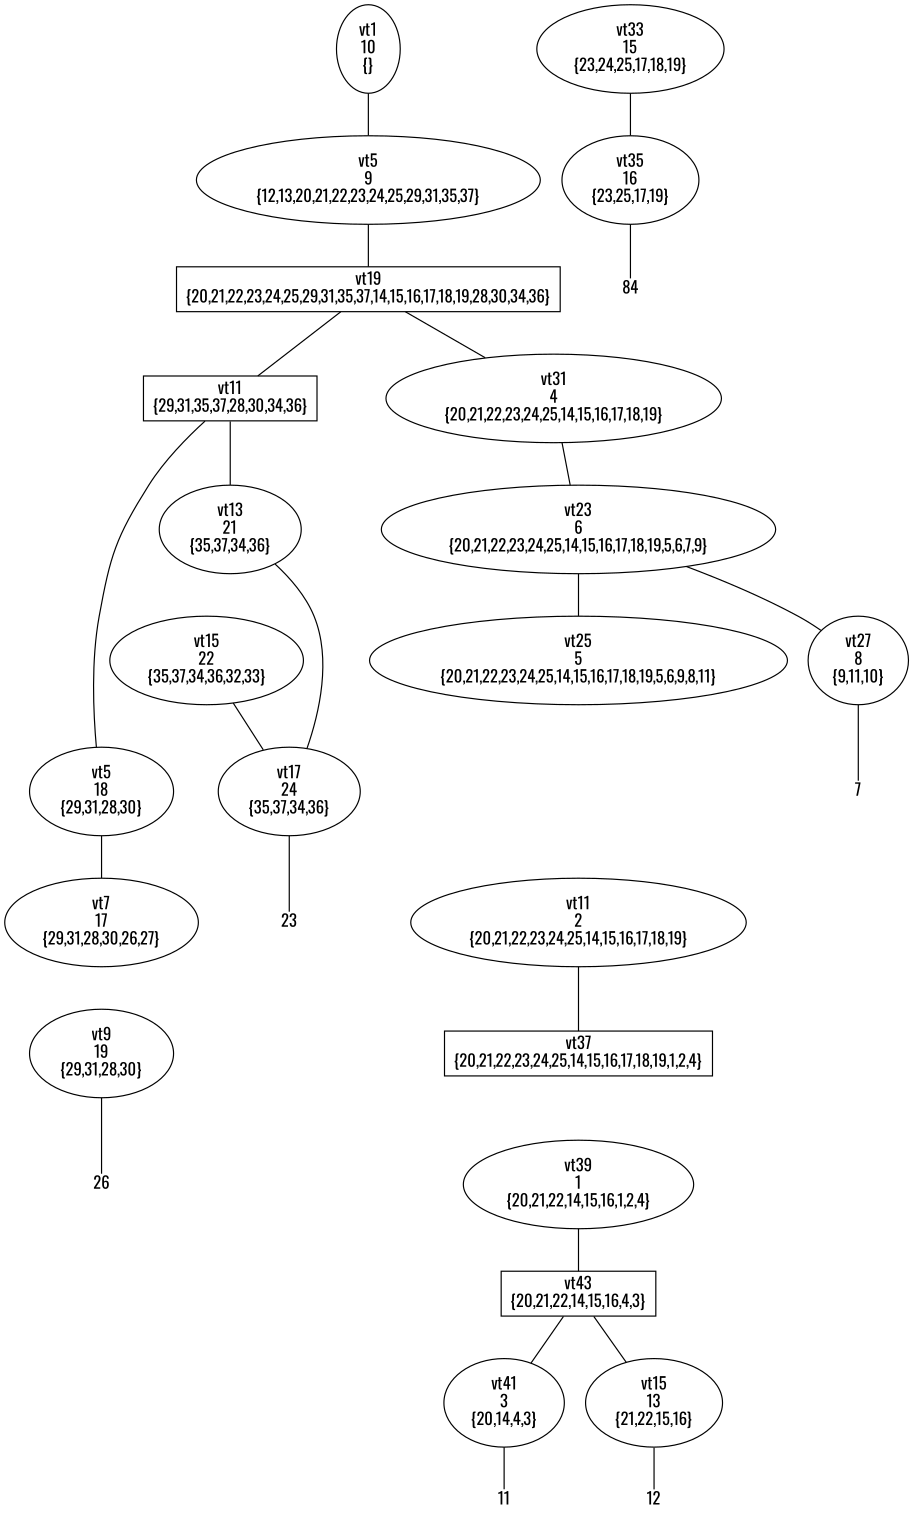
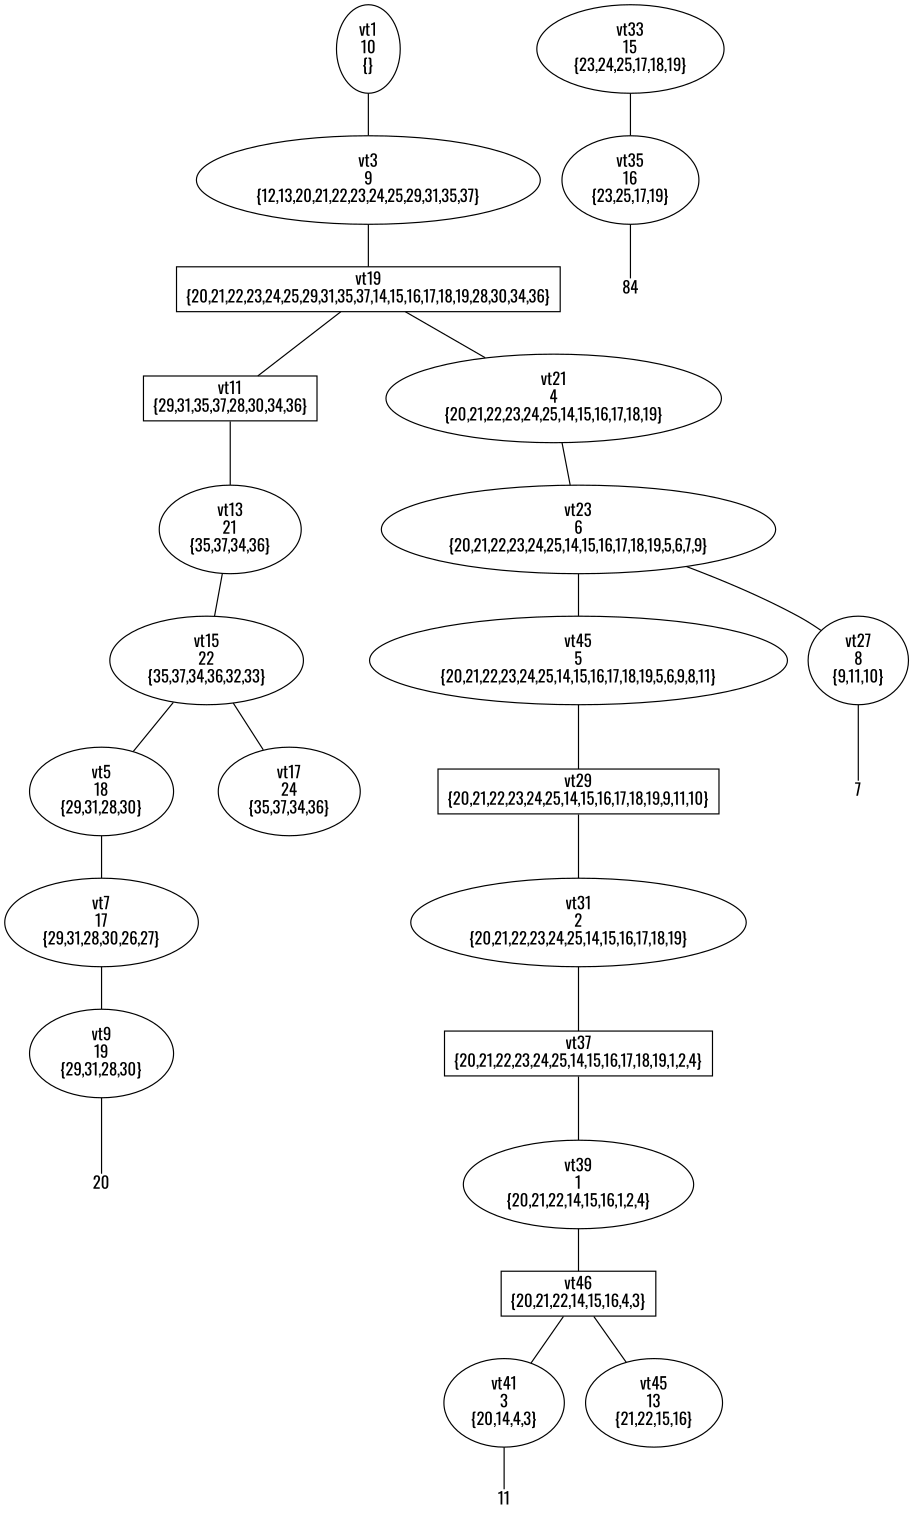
node "vt5 9 {12,13,20,21,22,23,24,25,29,31,35,37}": label "vt5 9 {12,13,20,21,22,23,24,25,29,31,35,37}" -> "vt3 9 {12,13,20,21,22,23,24,25,29,31,35,37}"
node "vt31 4 {20,21,22,23,24,25,14,15,16,17,18,19}": label "vt31 4 {20,21,22,23,24,25,14,15,16,17,18,19}" -> "vt21 4 {20,21,22,23,24,25,14,15,16,17,18,19}"
edge "vt11 {29,31,35,37,28,30,34,36}" -- "vt5 18 {29,31,28,30}": now "vt15 22 {35,37,34,36,32,33}" -- "vt5 18 {29,31,28,30}"
edge "vt13 21 {35,37,34,36}" -- "vt17 24 {35,37,34,36}": now "vt13 21 {35,37,34,36}" -- "vt15 22 {35,37,34,36,32,33}"
node "vt25 5 {20,21,22,23,24,25,14,15,16,17,18,19,5,6,9,8,11}": label "vt25 5 {20,21,22,23,24,25,14,15,16,17,18,19,5,6,9,8,11}" -> "vt45 5 {20,21,22,23,24,25,14,15,16,17,18,19,5,6,9,8,11}"
node "vt29 {20,21,22,23,24,25,14,15,16,17,18,19,9,11,10}": added
node "23": removed
node "vt11 2 {20,21,22,23,24,25,14,15,16,17,18,19}": label "vt11 2 {20,21,22,23,24,25,14,15,16,17,18,19}" -> "vt31 2 {20,21,22,23,24,25,14,15,16,17,18,19}"
edge "vt7 17 {29,31,28,30,26,27}" -- "vt9 19 {29,31,28,30}": added
edge "vt37 {20,21,22,23,24,25,14,15,16,17,18,19,1,2,4}" -- "vt39 1 {20,21,22,14,15,16,1,2,4}": added
node "26": label "26" -> "20"
node "vt43 {20,21,22,14,15,16,4,3}": label "vt43 {20,21,22,14,15,16,4,3}" -> "vt46 {20,21,22,14,15,16,4,3}"
node "vt15 13 {21,22,15,16}": label "vt15 13 {21,22,15,16}" -> "vt45 13 {21,22,15,16}"
node "12": removed
